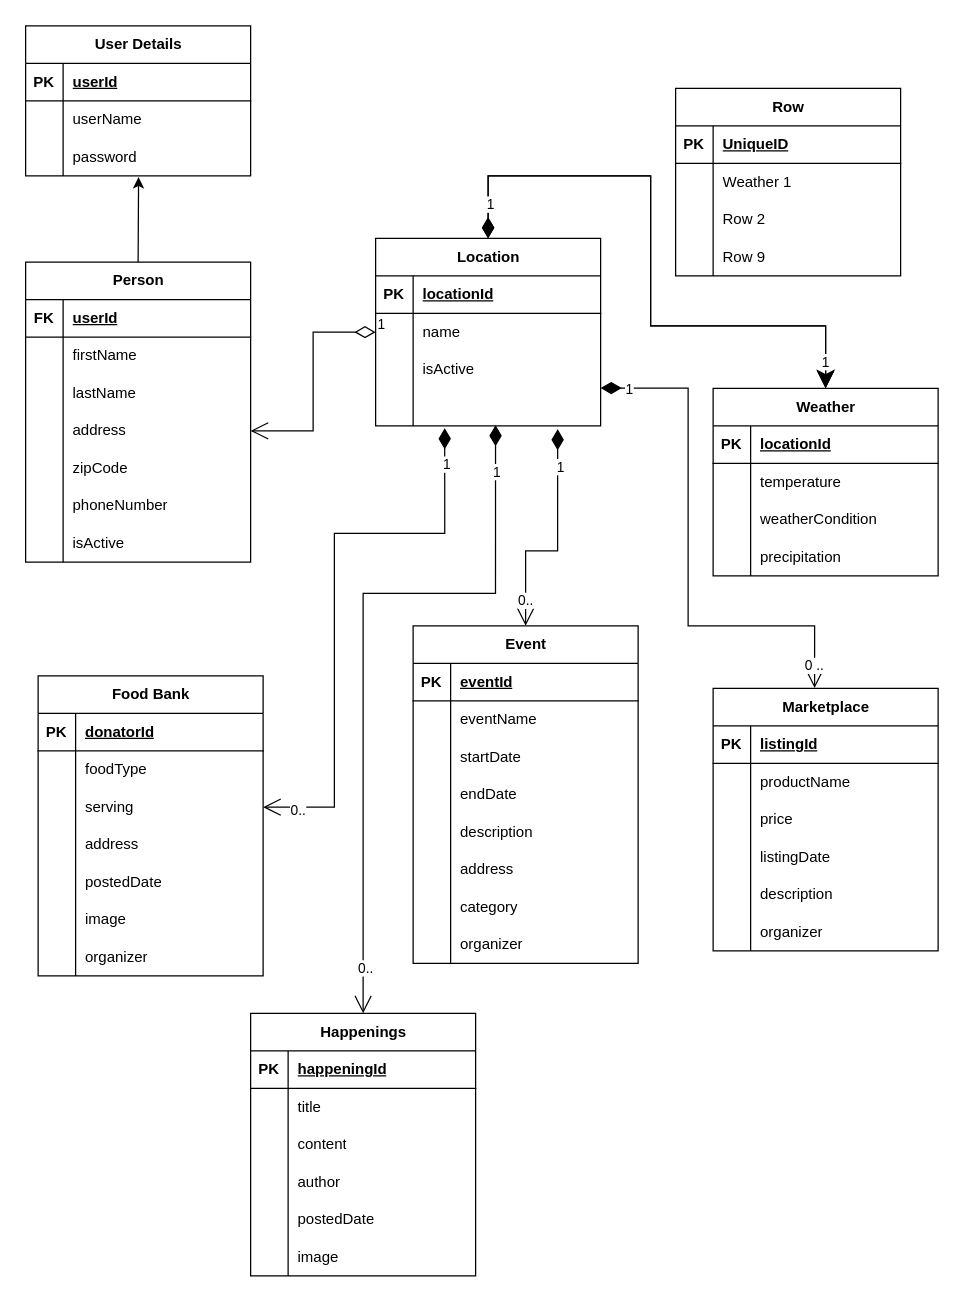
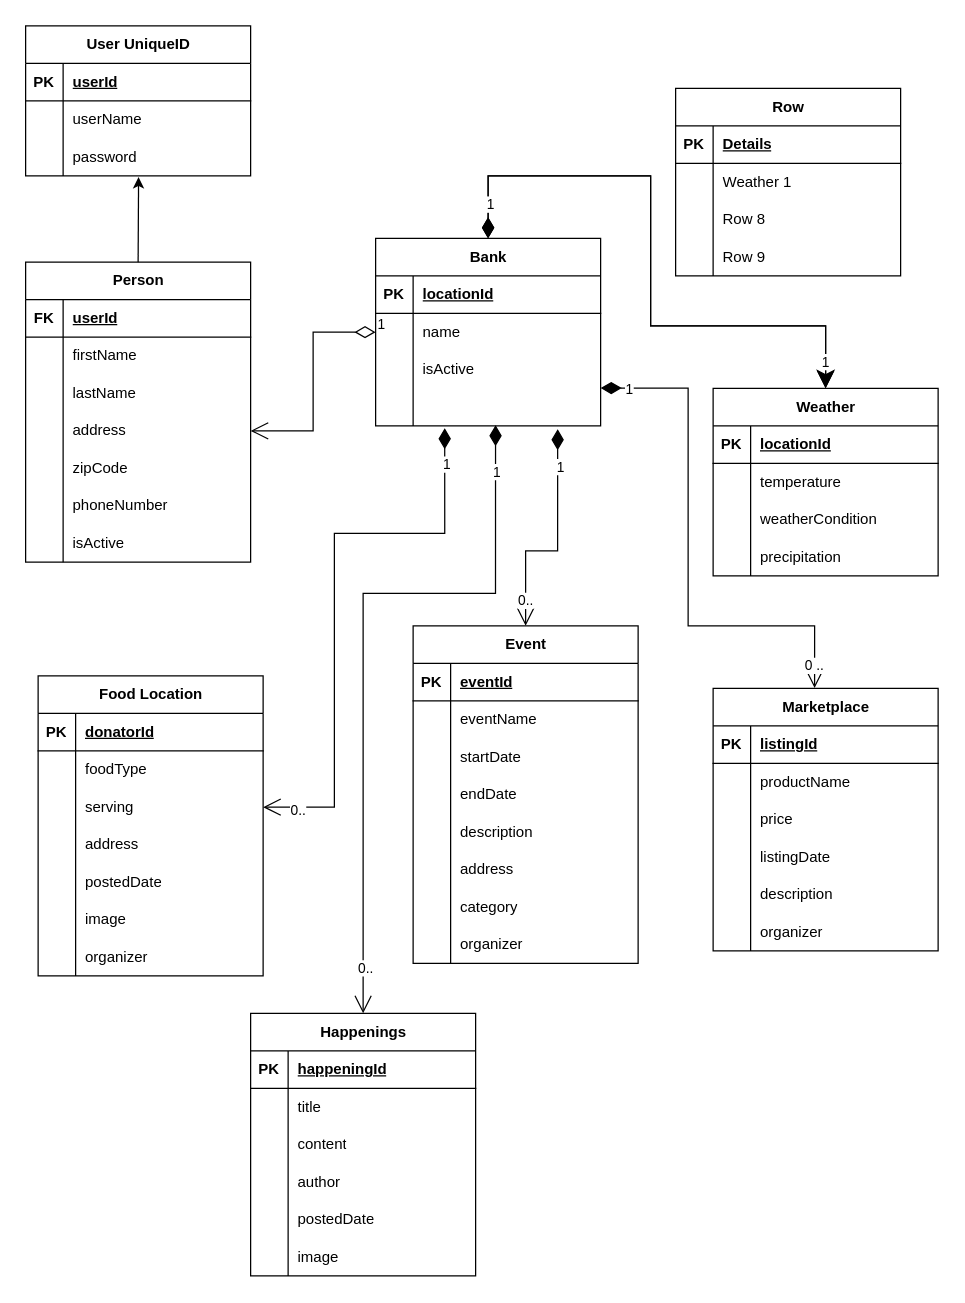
node "User Details": label "User Details" -> "User UniqueID"
node "UniqueID": label "UniqueID" -> "Details"
node "Row 2": label "Row 2" -> "Row 8"
node "Location": label "Location" -> "Bank"
node "Food Bank": label "Food Bank" -> "Food Location"
